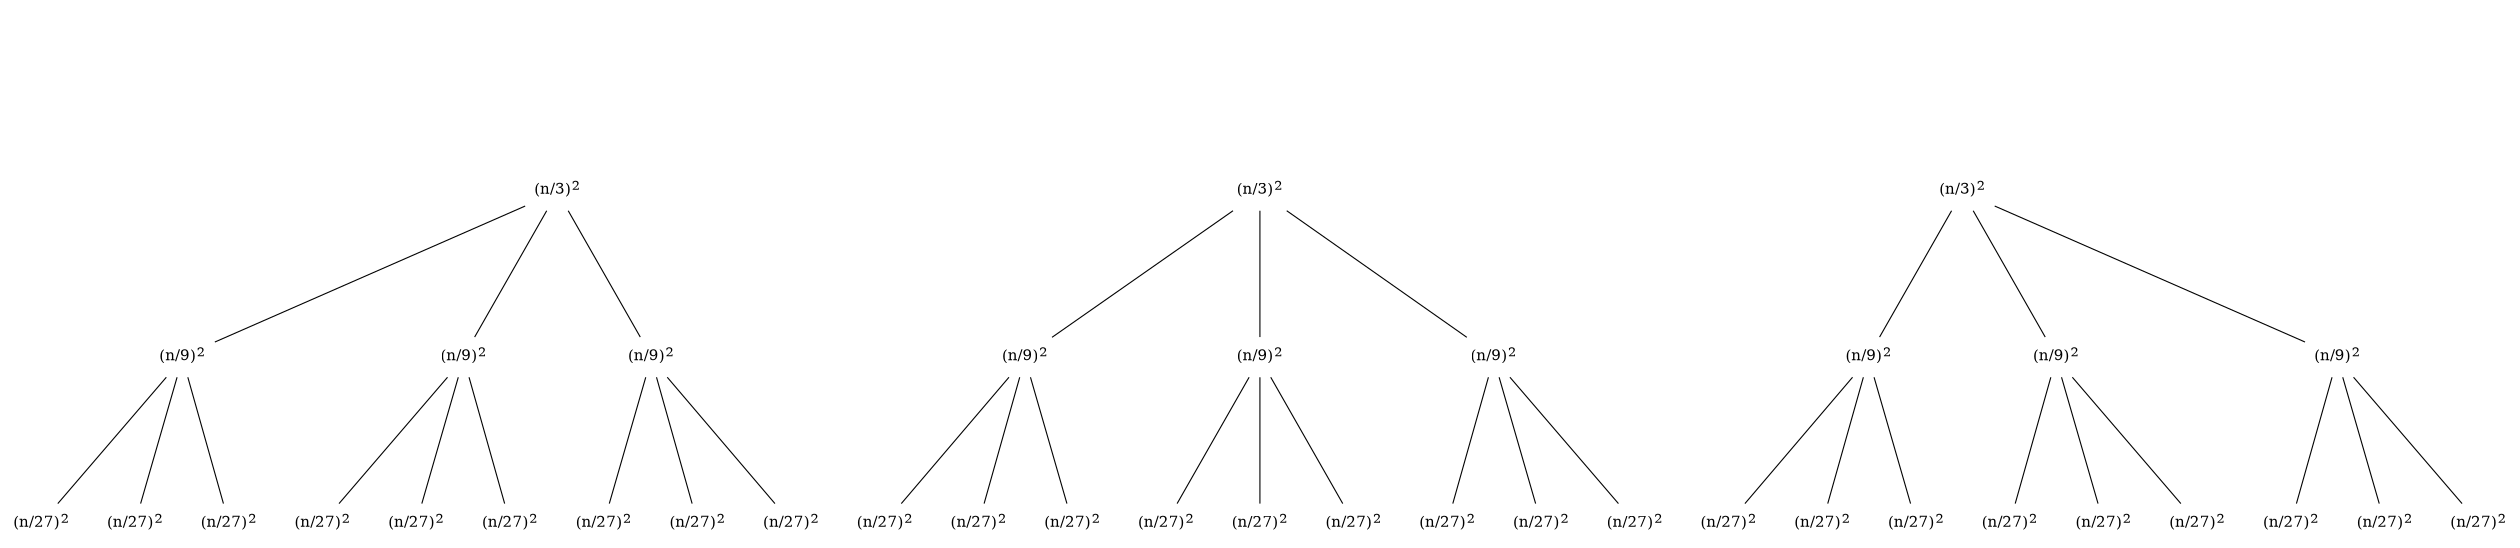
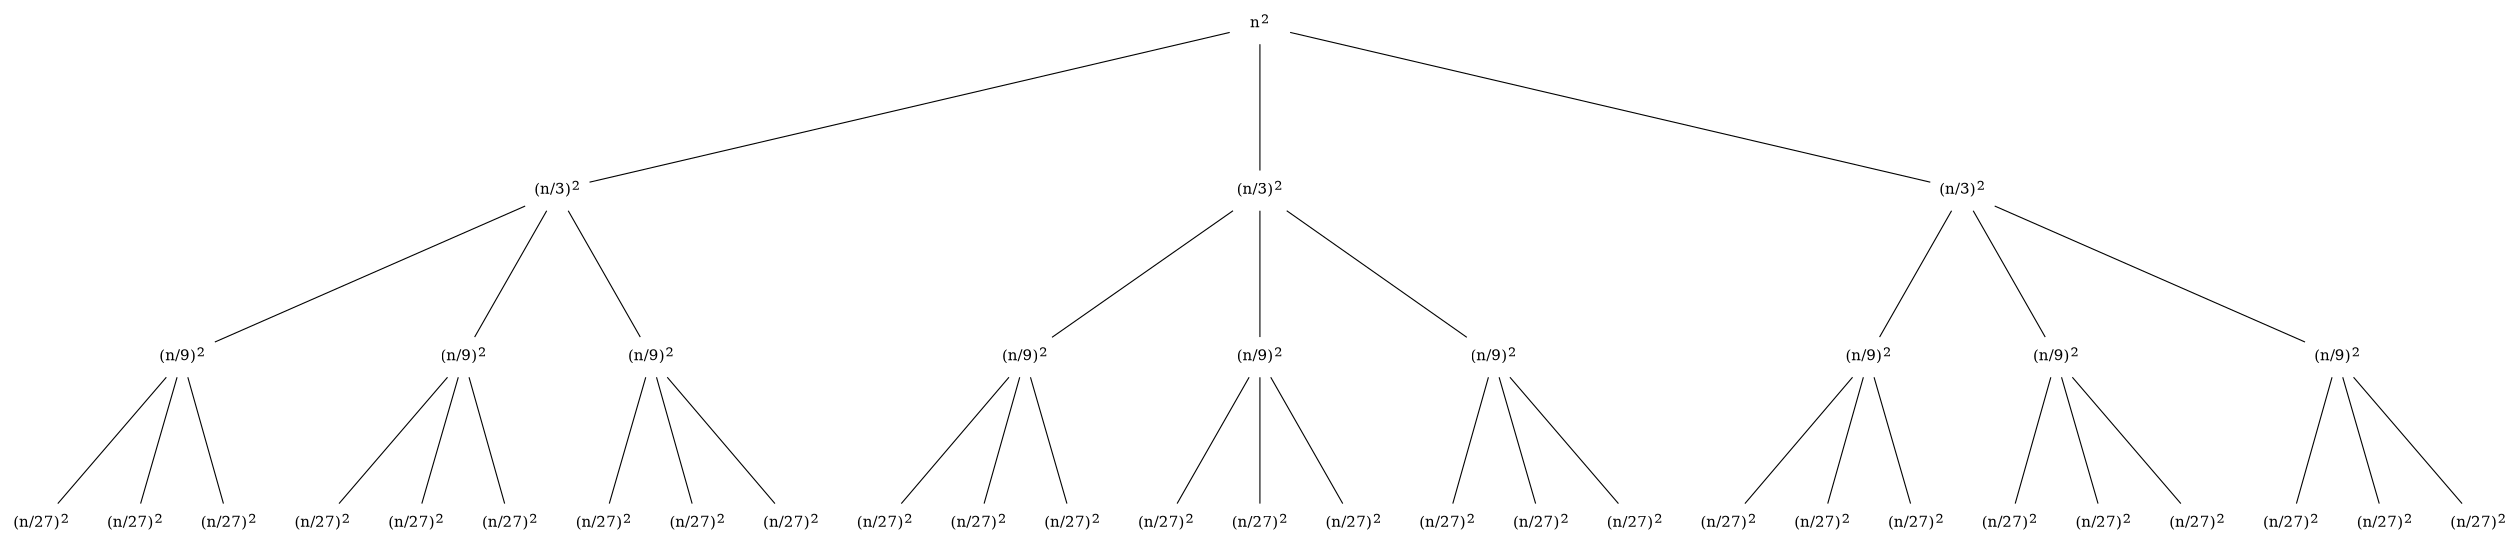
node "n": added
